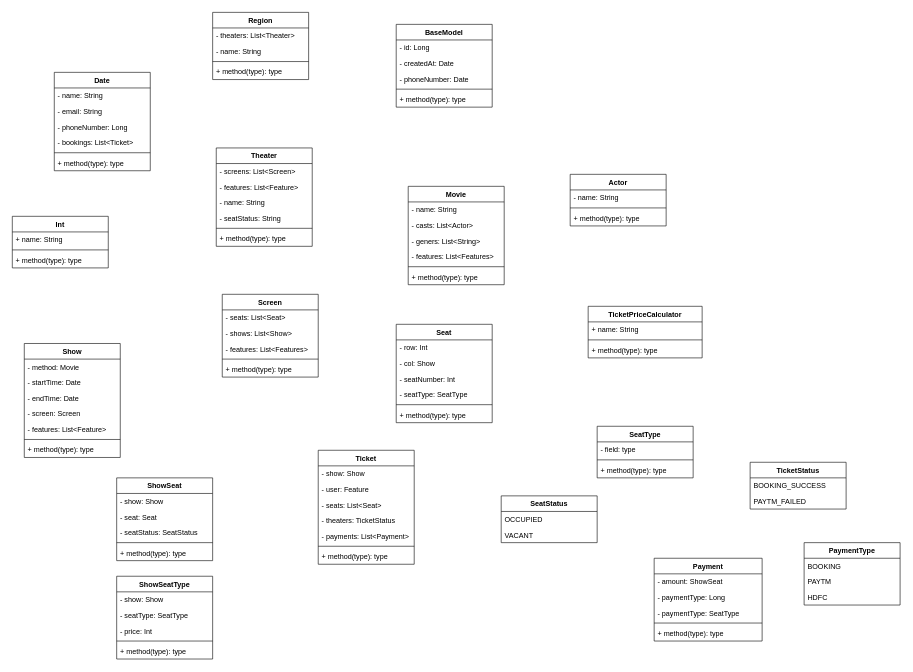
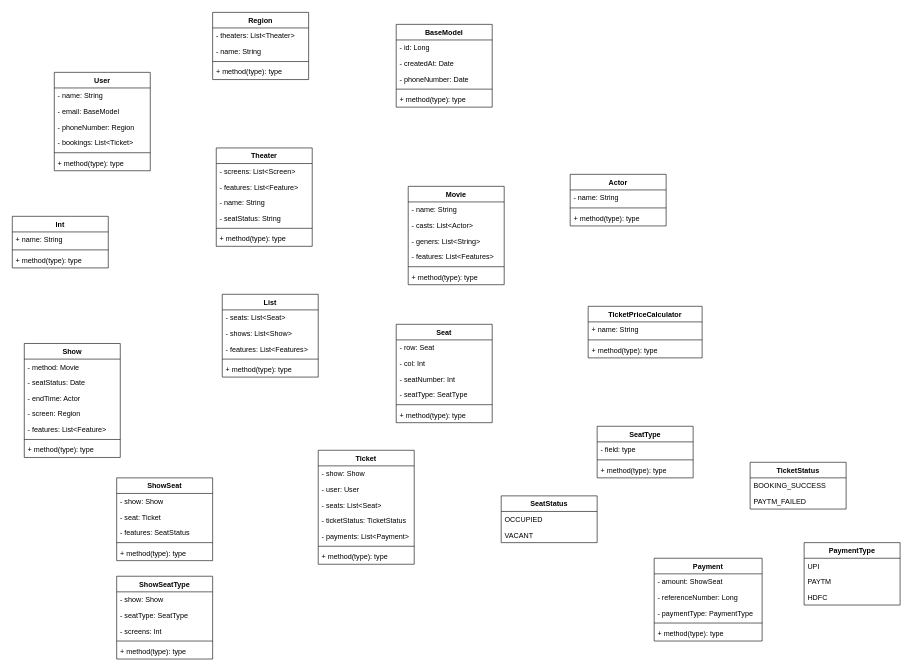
node "Date": label "Date" -> "User"
node "- email: String": label "- email: String" -> "- email: BaseModel"
node "- phoneNumber: Long": label "- phoneNumber: Long" -> "- phoneNumber: Region"
node "Screen": label "Screen" -> "List"
node "- row: Int": label "- row: Int" -> "- row: Seat"
node "- col: Show": label "- col: Show" -> "- col: Int"
node "- startTime: Date": label "- startTime: Date" -> "- seatStatus: Date"
node "- endTime: Date": label "- endTime: Date" -> "- endTime: Actor"
node "- screen: Screen": label "- screen: Screen" -> "- screen: Region"
node "- user: Feature": label "- user: Feature" -> "- user: User"
node "- seat: Seat": label "- seat: Seat" -> "- seat: Ticket"
node "- theaters: TicketStatus": label "- theaters: TicketStatus" -> "- ticketStatus: TicketStatus"
node "- seatStatus: SeatStatus": label "- seatStatus: SeatStatus" -> "- features: SeatStatus"
node "BOOKING": label "BOOKING" -> "UPI"
node "- paymentType: Long": label "- paymentType: Long" -> "- referenceNumber: Long"
node "- paymentType: SeatType": label "- paymentType: SeatType" -> "- paymentType: PaymentType"
node "- price: Int": label "- price: Int" -> "- screens: Int"
